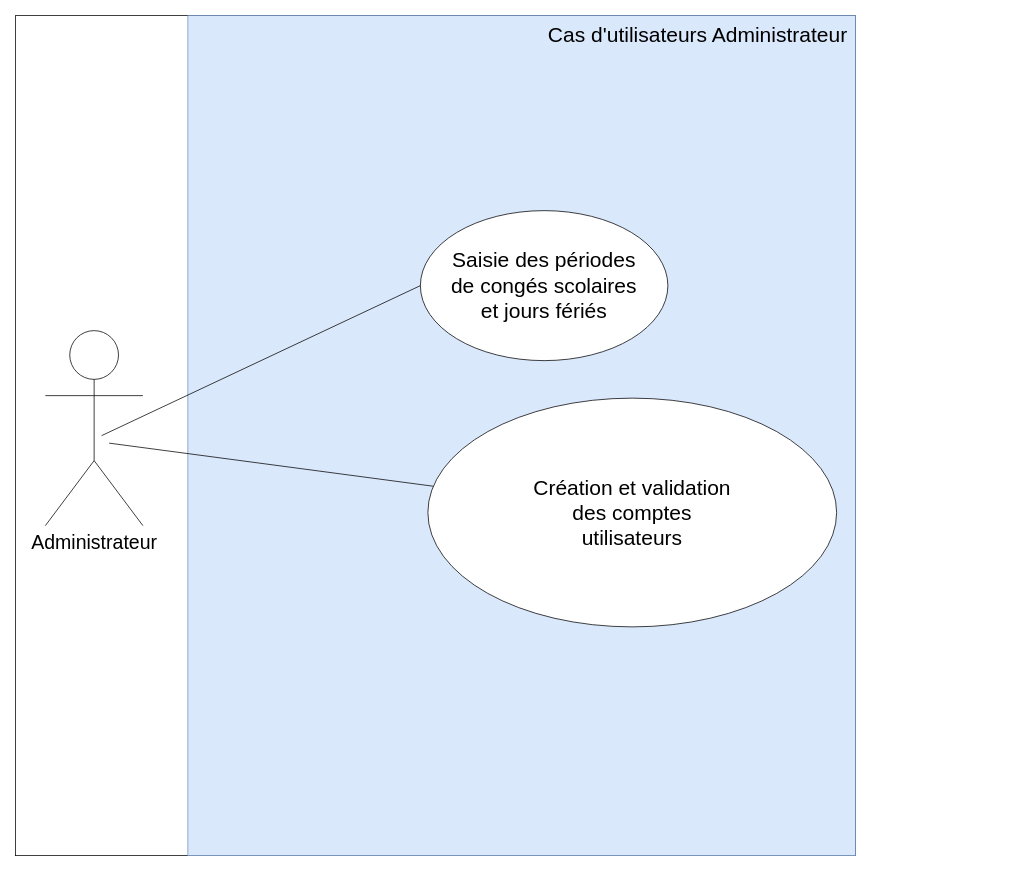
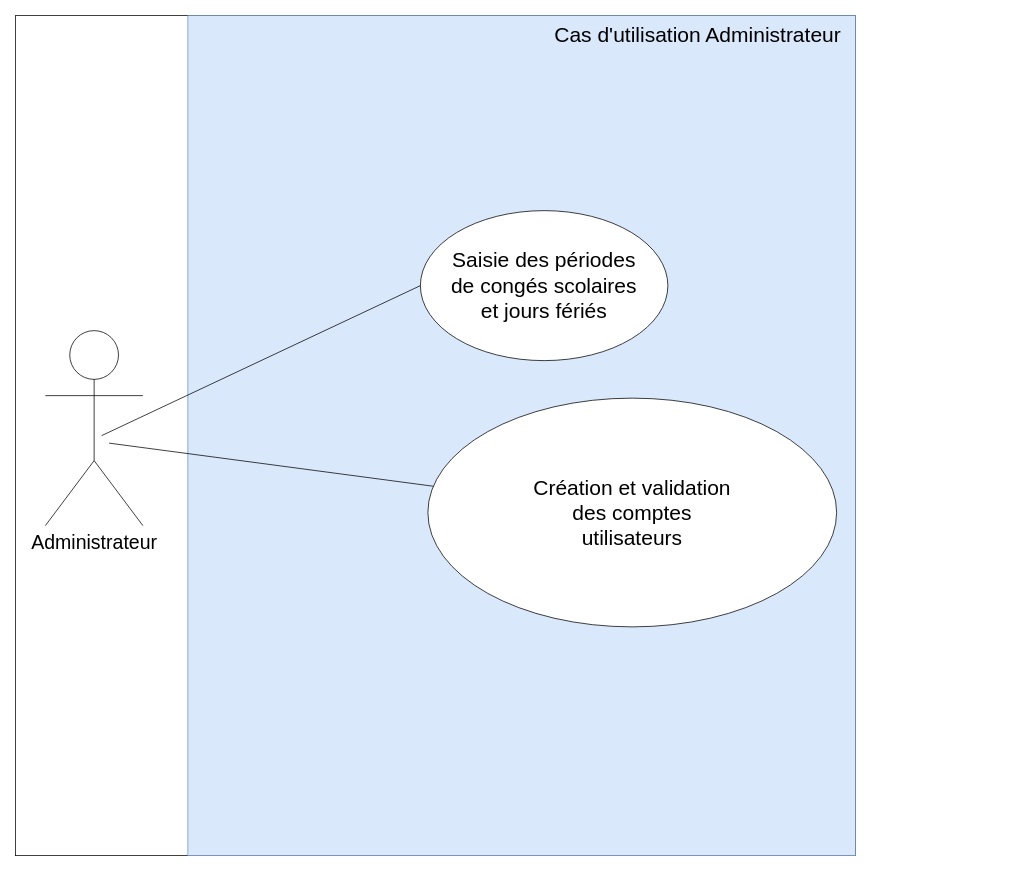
node "Cas d'utilisateurs Administrateur": label "Cas d'utilisateurs Administrateur" -> "Cas d'utilisation Administrateur"
